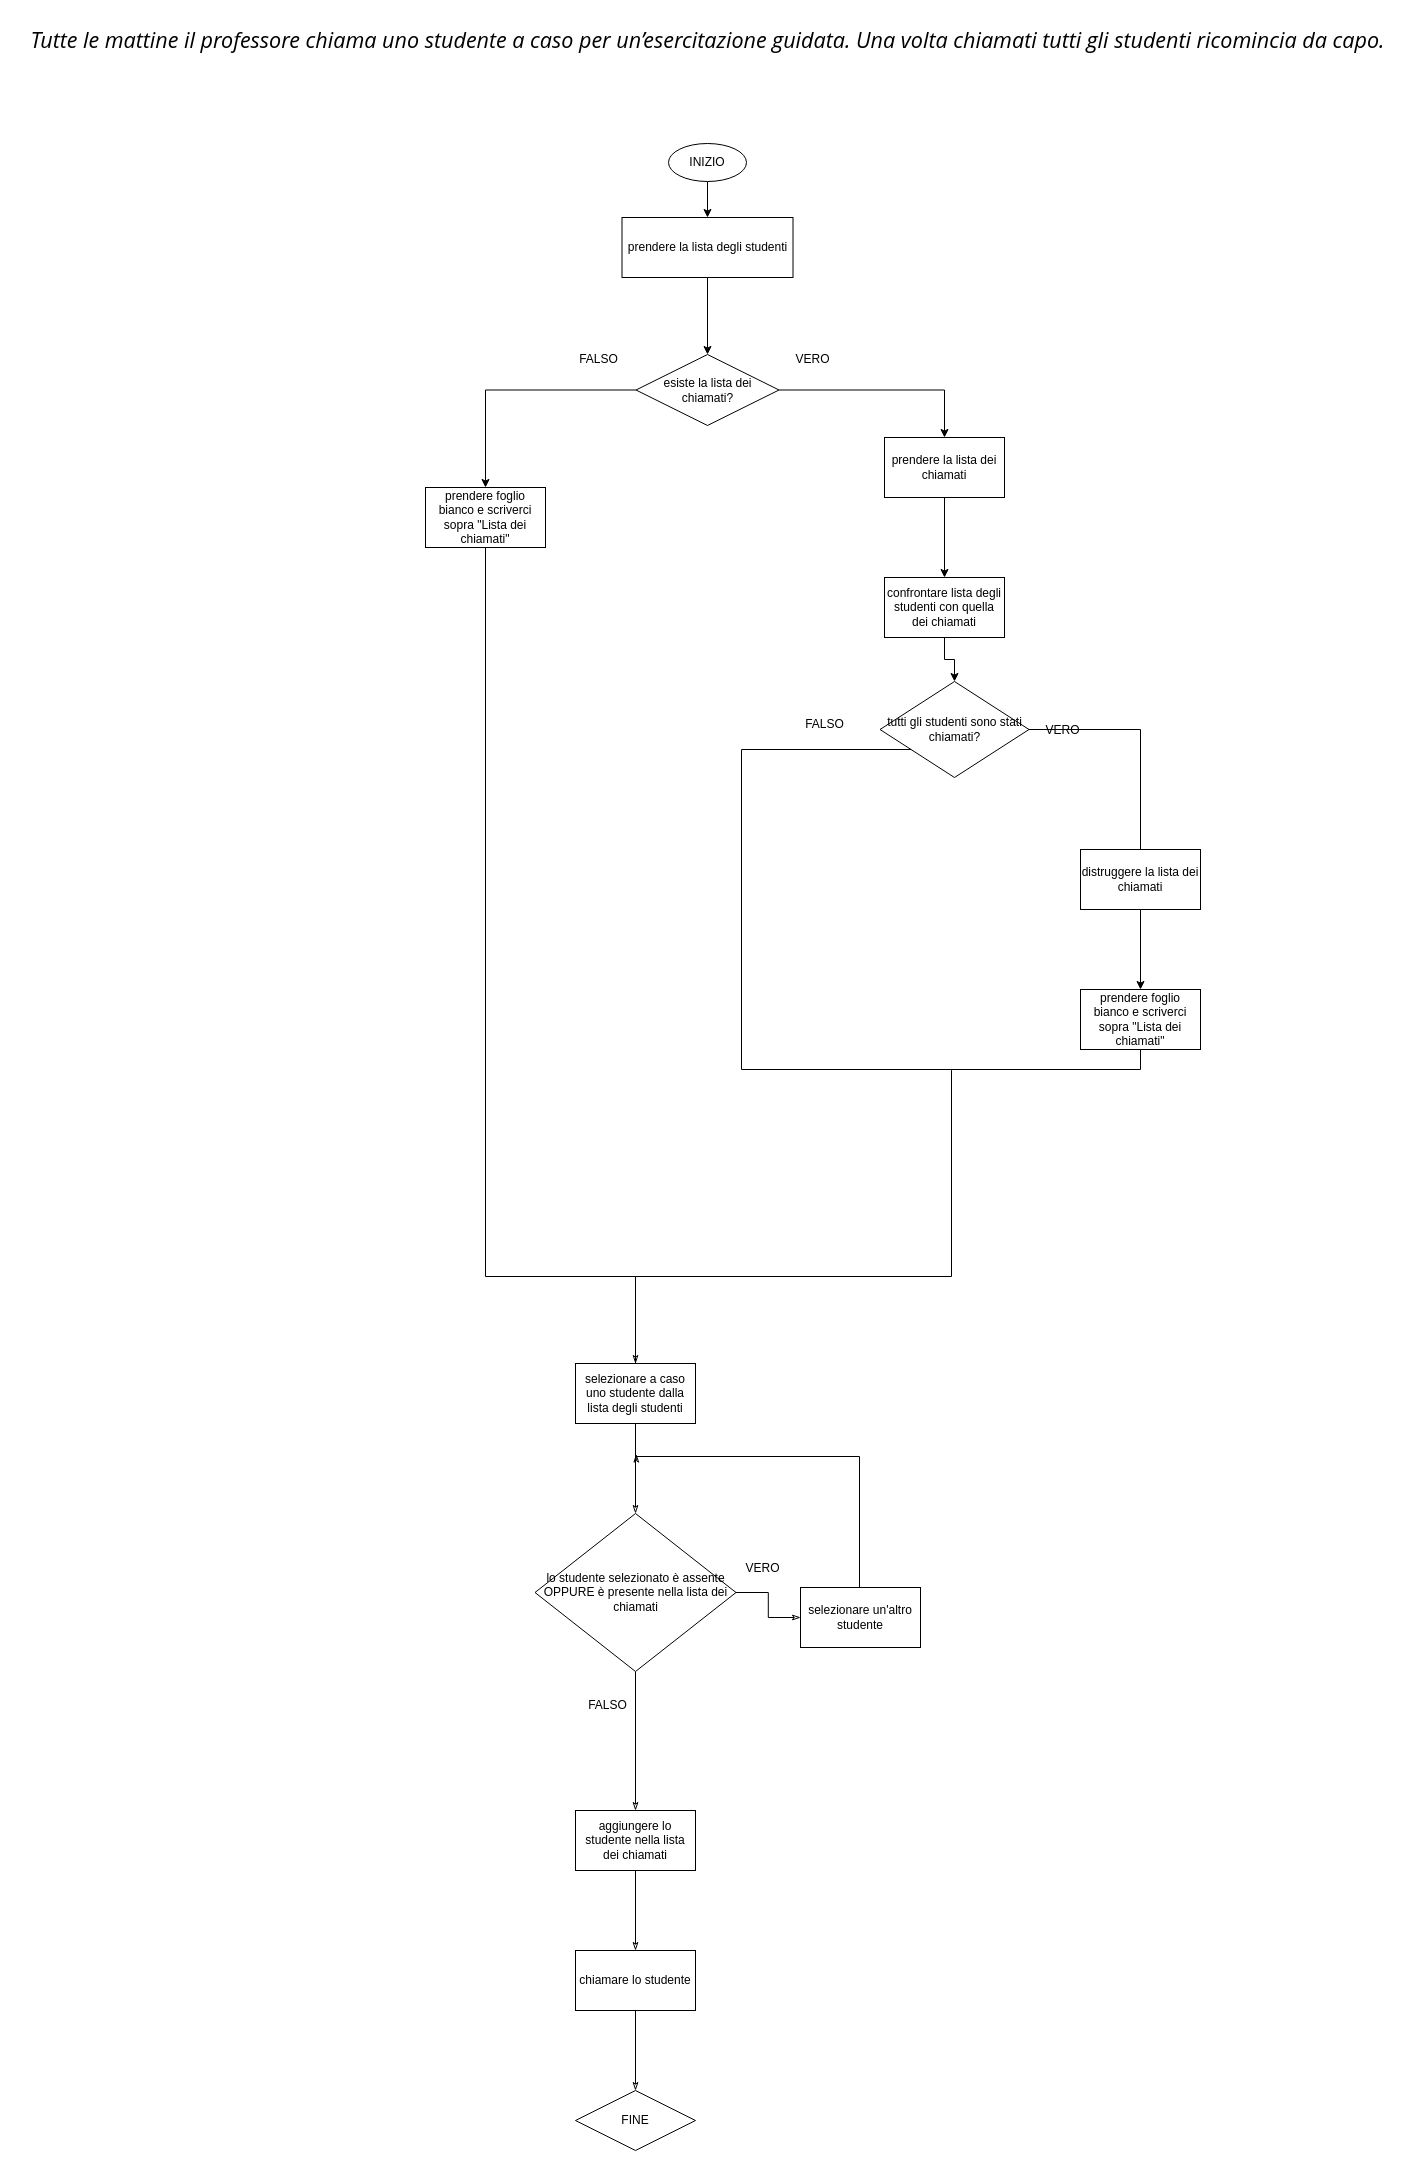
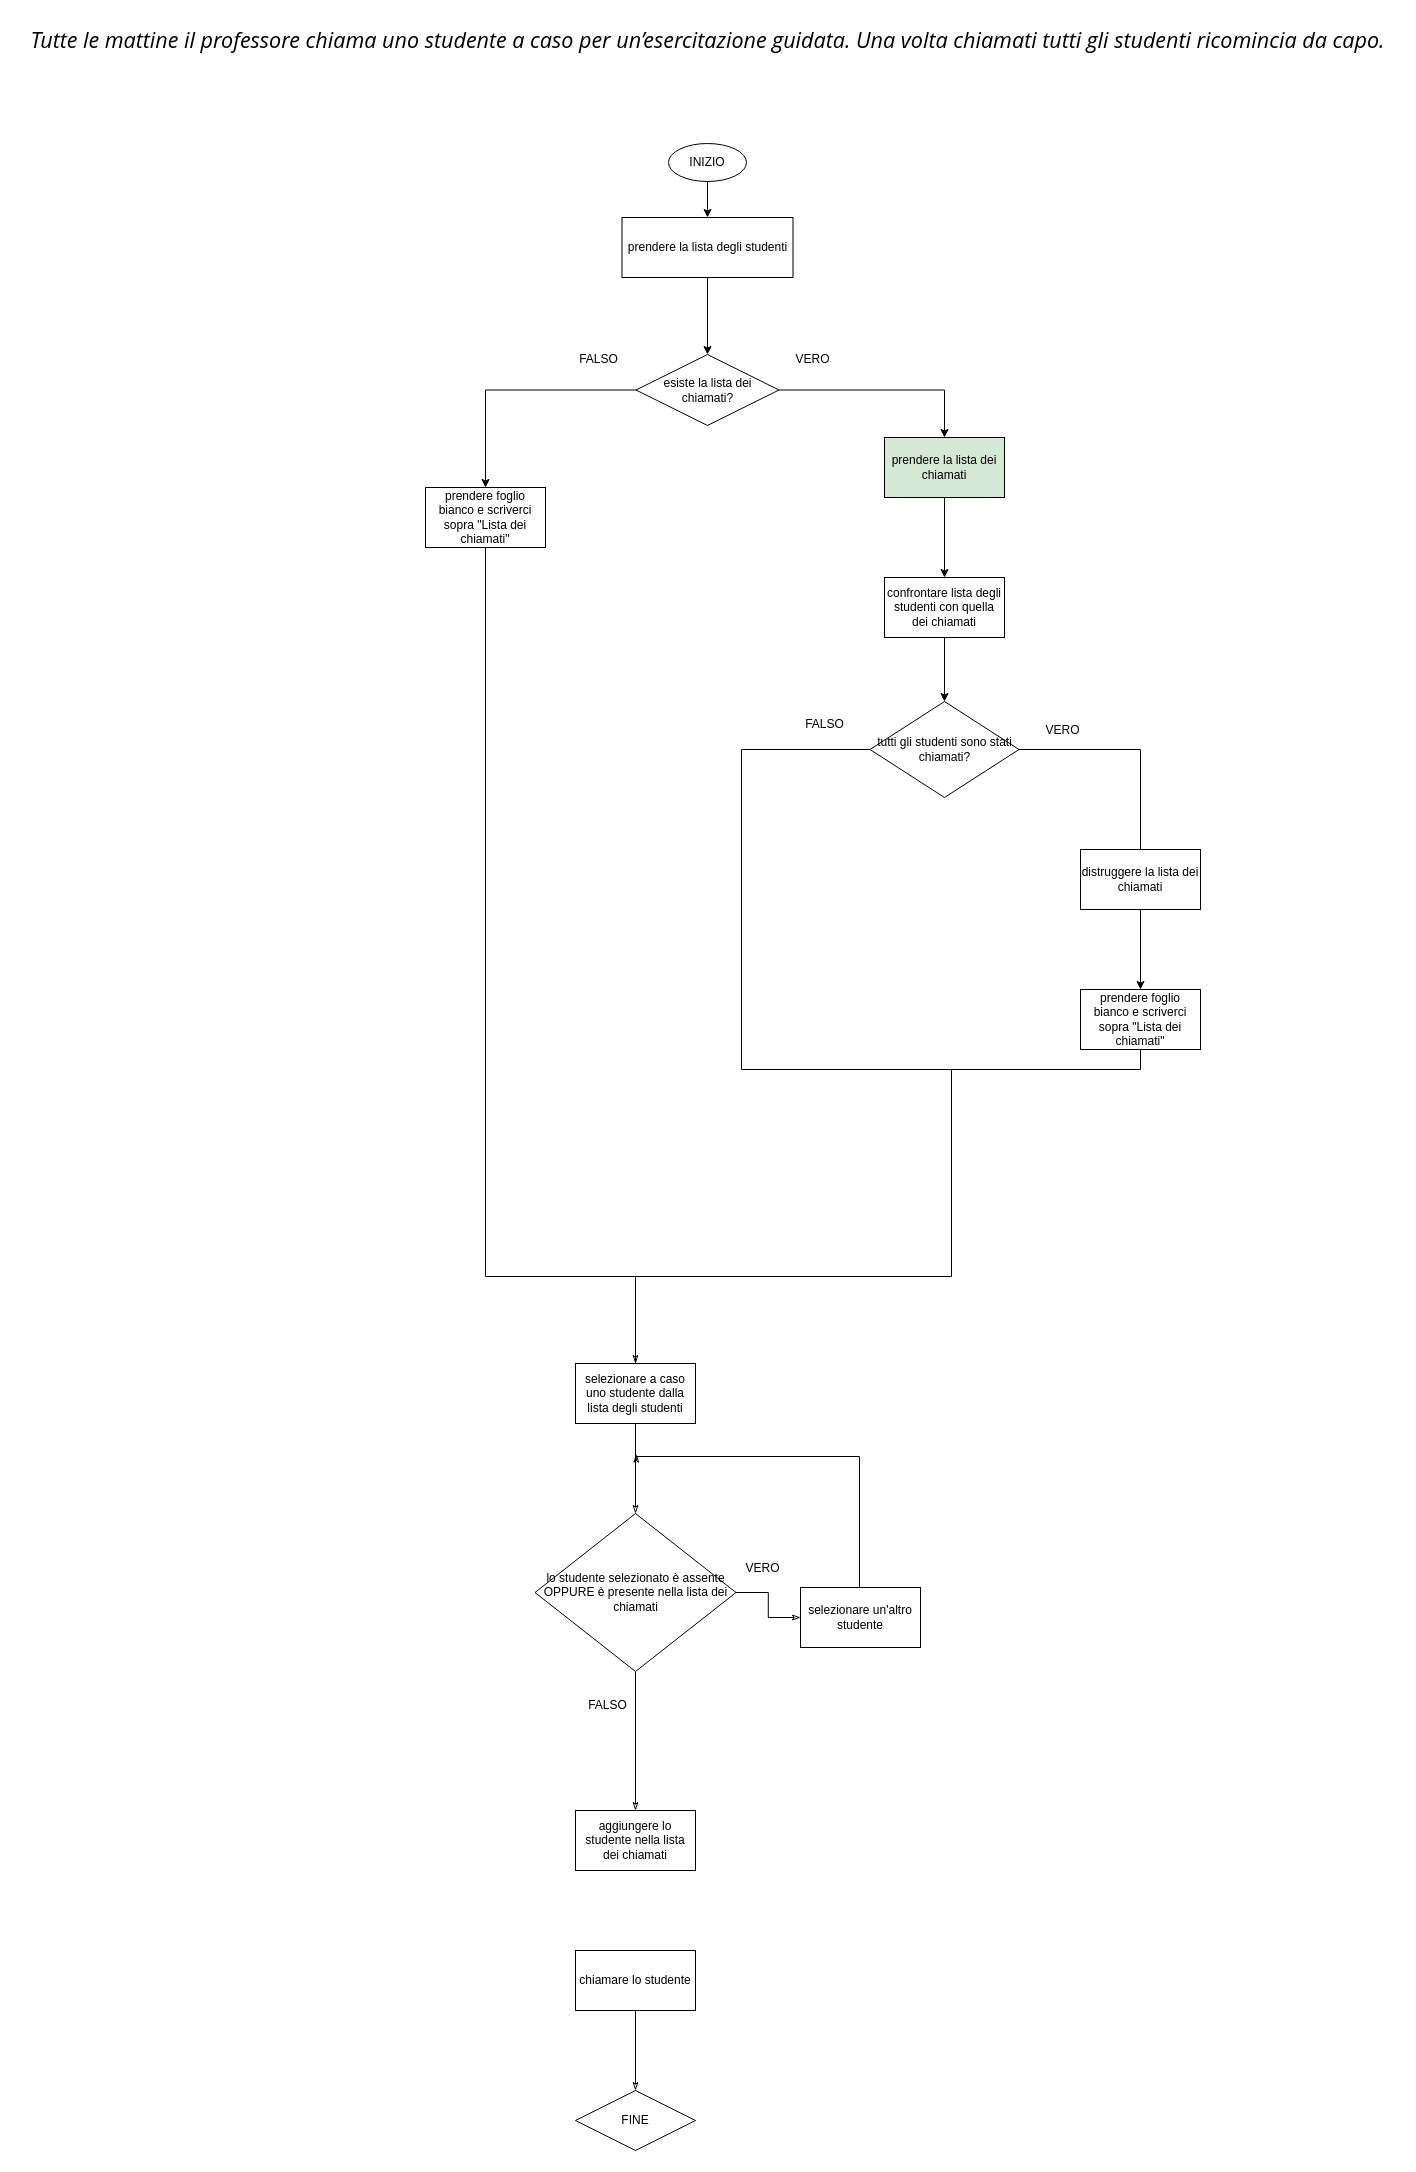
node "prendere la lista dei chiamati": fillcolor #ffffff -> #d5e8d4
node "tutti gli studenti sono stati chiamati?": moved (955, 730) -> (945, 750)
edge "aggiungere lo studente nella lista dei chiamati" -> "chiamare lo studente": removed
